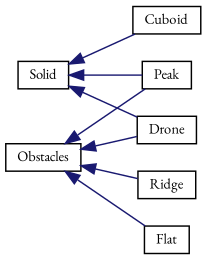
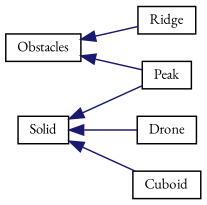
edge "Drone" -> "Obstacles": removed
node "Flat": removed
